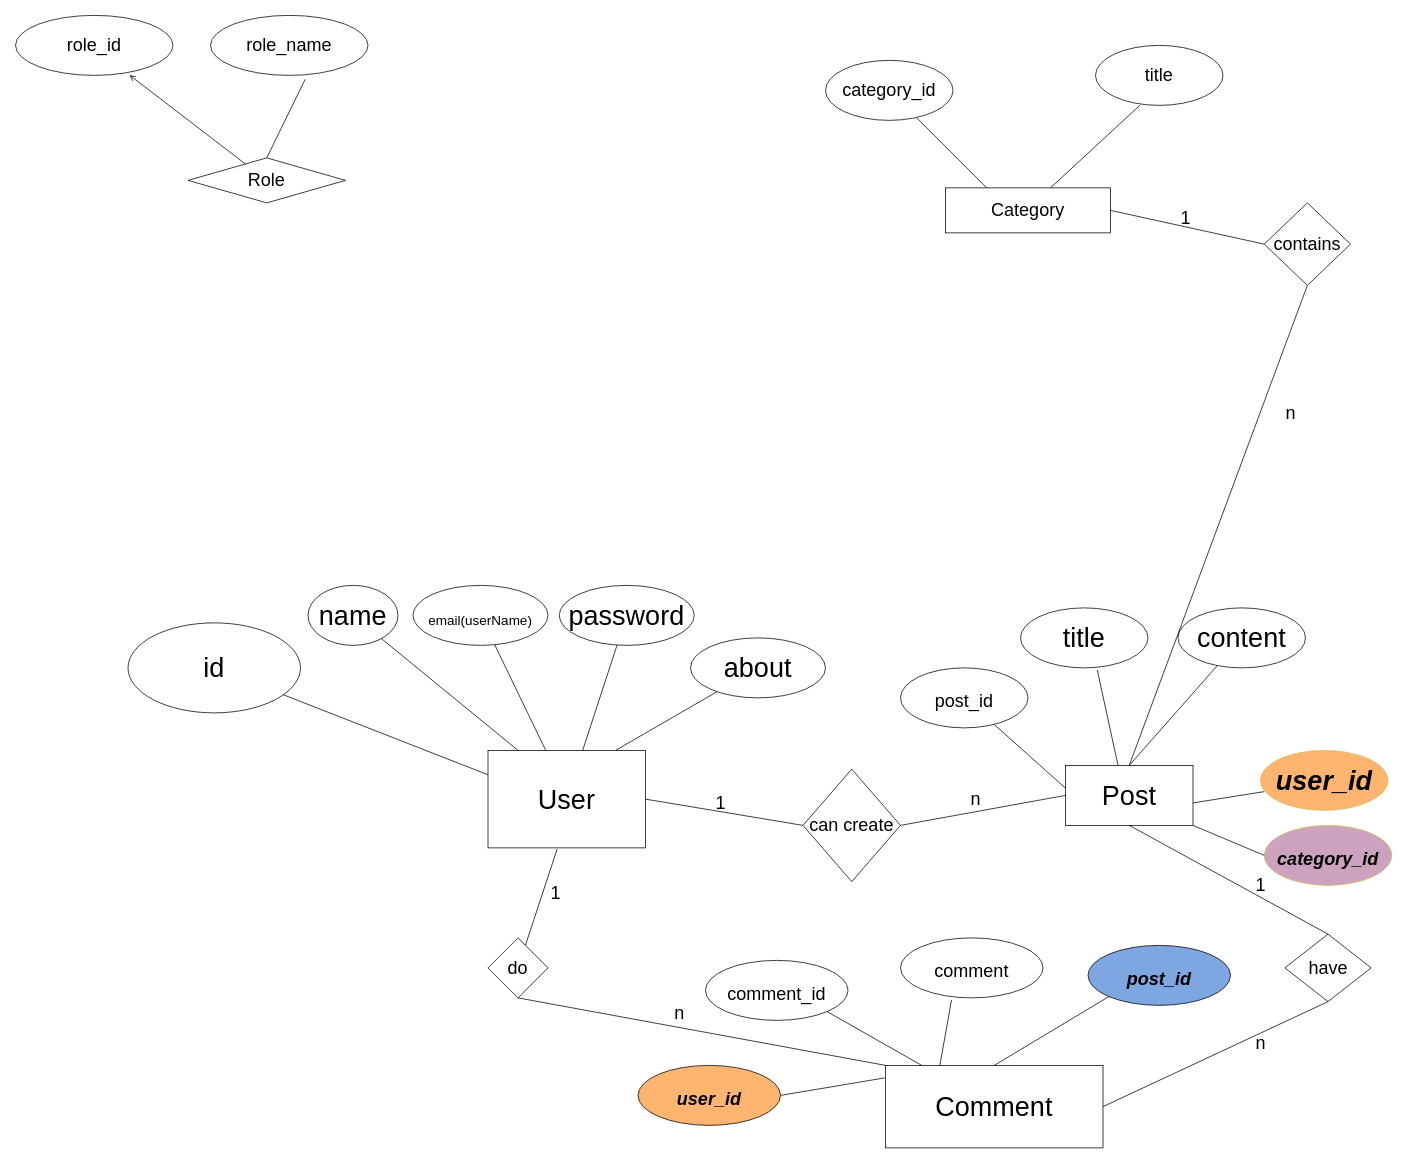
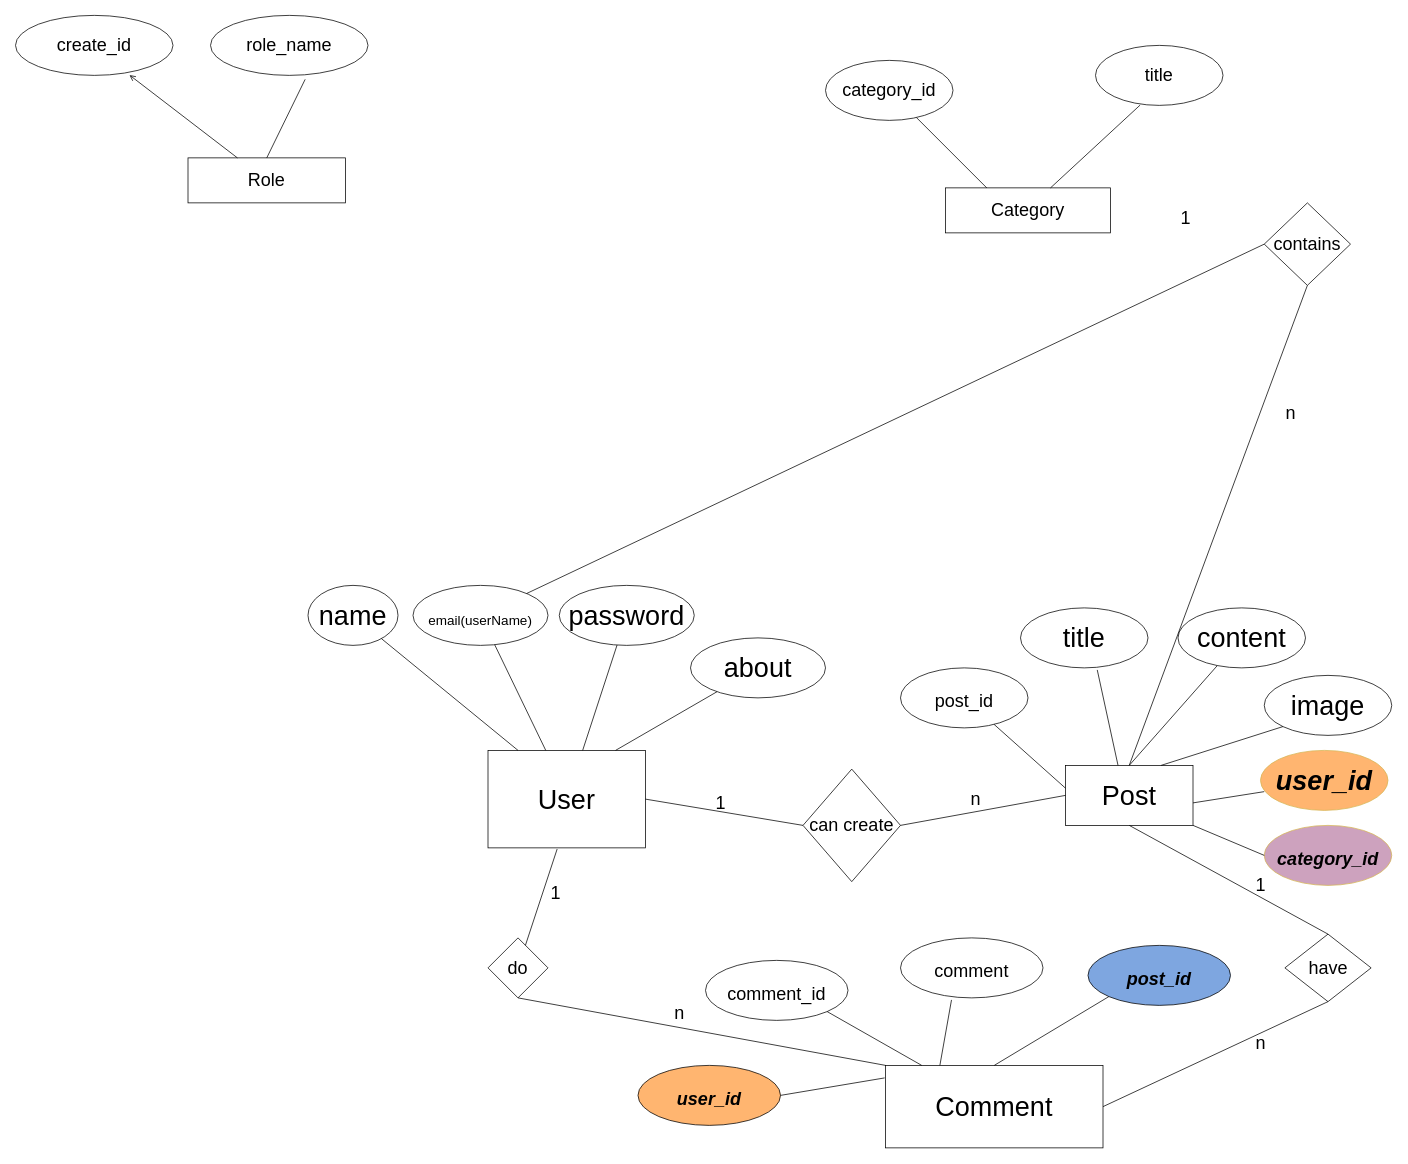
node "role_id": label "role_id" -> "create_id"
node "Role": shape diamond -> rectangle
edge "Category" -- "contains": now "email(userName)" -- "contains"
node "id": removed
node "image": added
edge "id" -- "User": removed
edge "image" -- "Post": added
